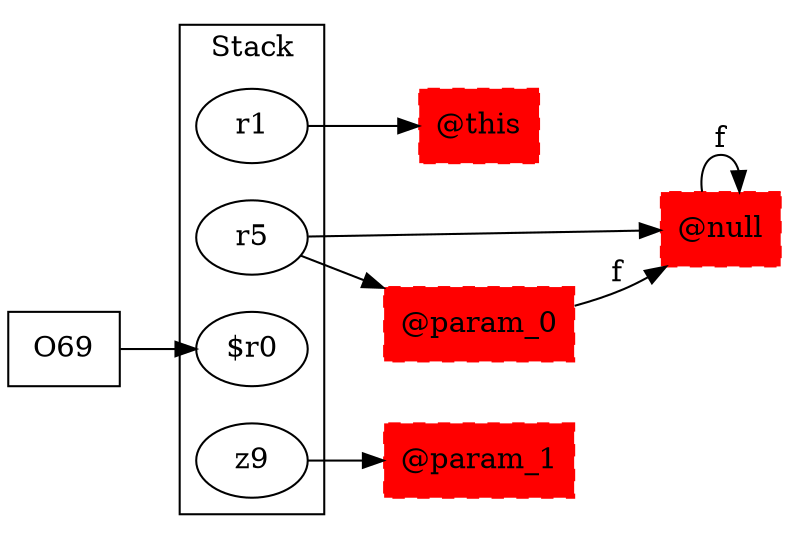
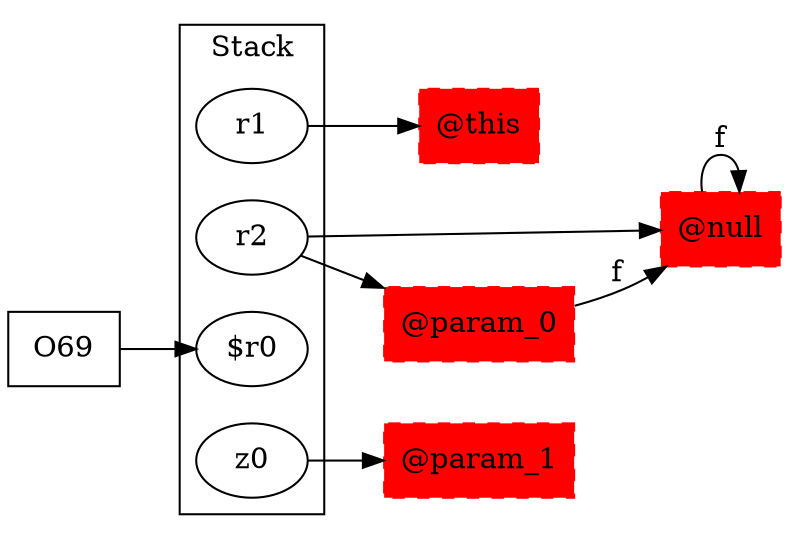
node "r5": label "r5" -> "r2"
node "z9": label "z9" -> "z0"
